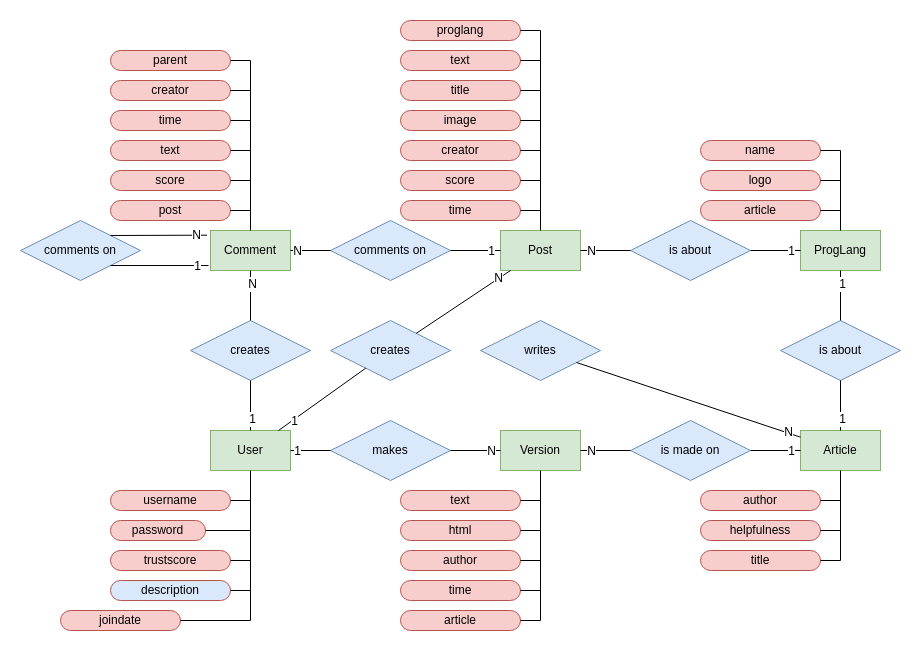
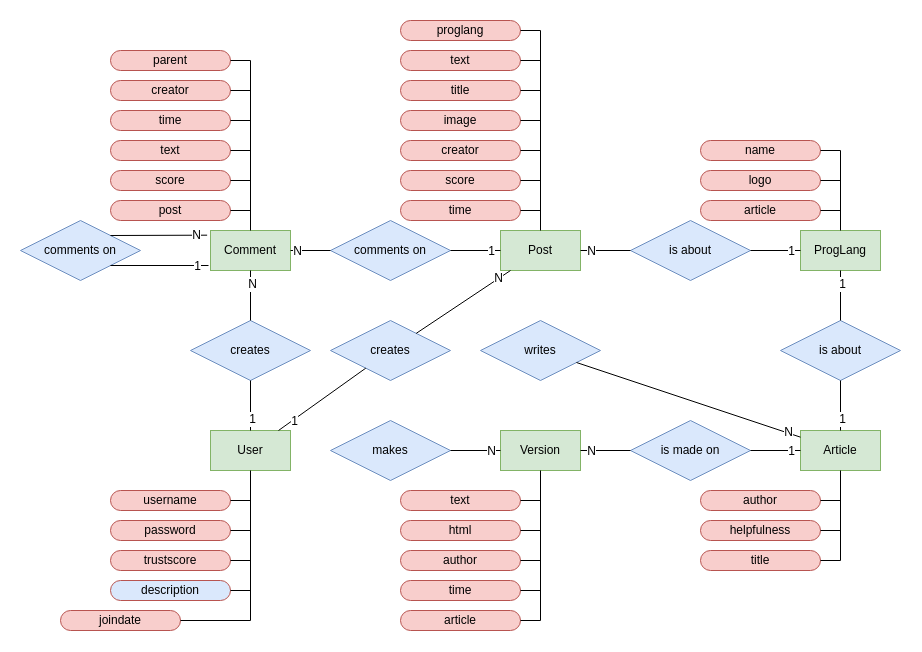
edge "User" -- "makes": removed, label "1"
node "password": size 95x20 -> 120x20
